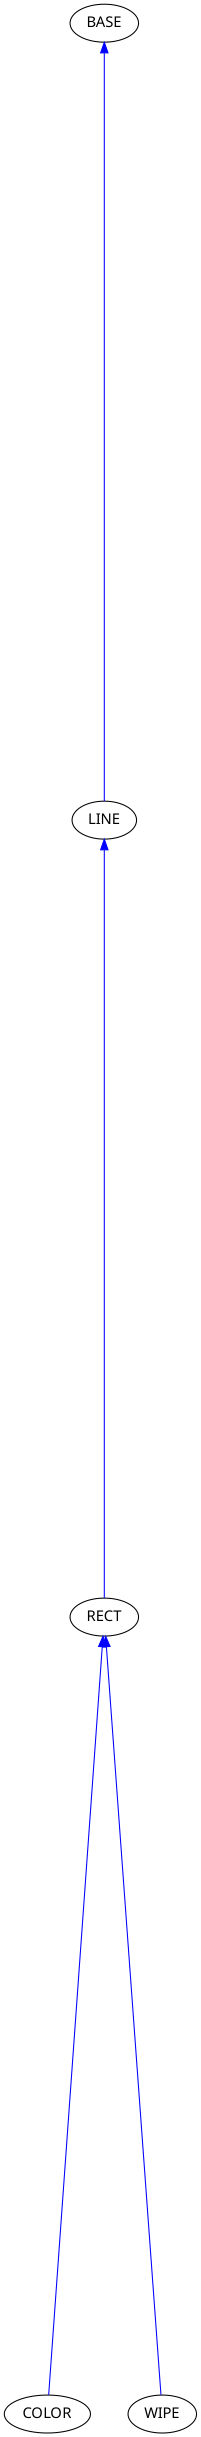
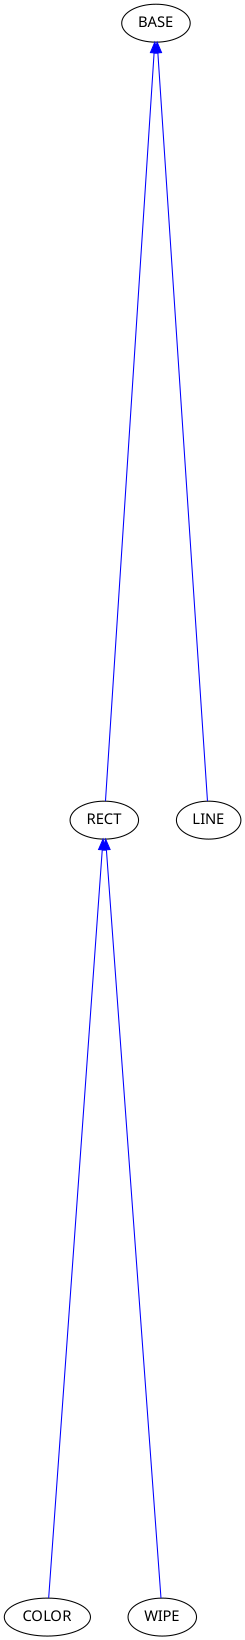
edge "RECT" -> "LINE": now "RECT" -> "BASE"
